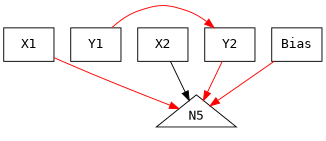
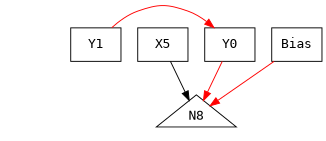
node "X1": removed
node "X2": label "X2" -> "X5"
node "Y2": label "Y2" -> "Y0"
node "N5": label "N5" -> "N8"
